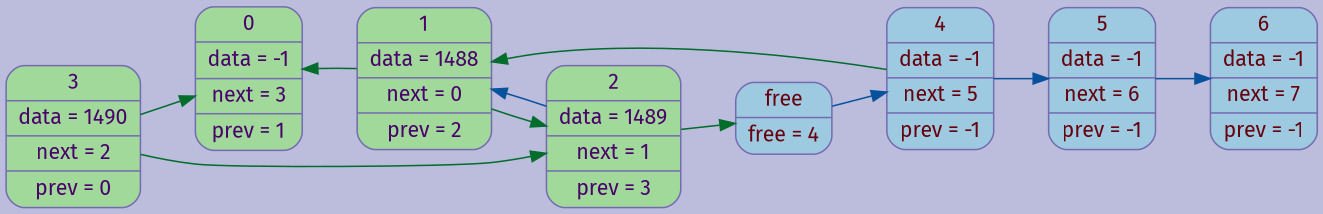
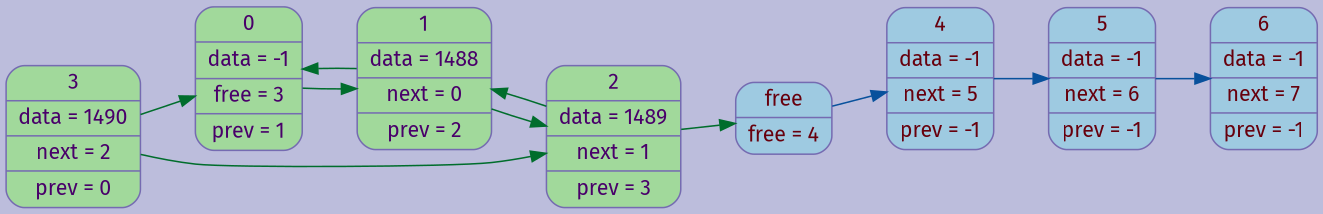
edge "4" -> "1": now "0" -> "1"
node "0": text "next = 3" -> "free = 3"
edge "2" -> "1": color #08519c -> #006d2c
